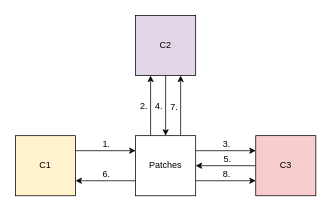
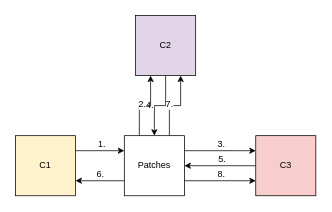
node "Patches": moved (165, 165) -> (154, 165)
